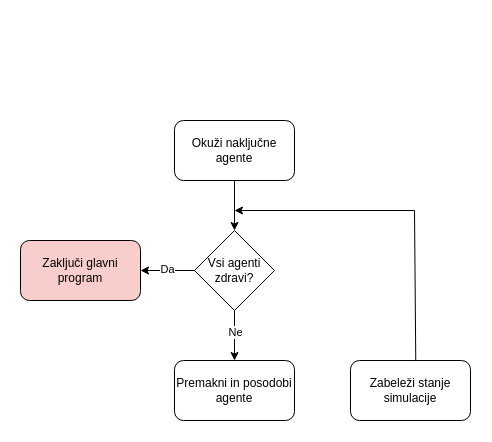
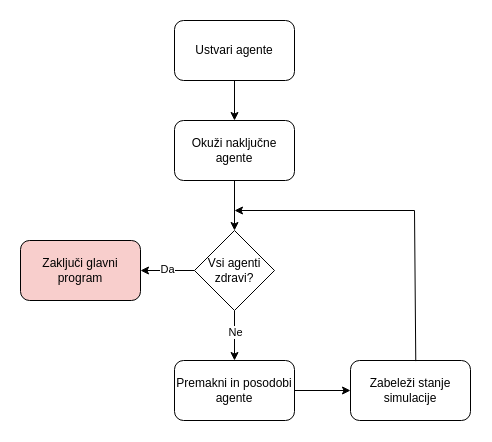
node "Ustvari agente": added
edge "Ustvari agente" -> "Okuži naključne agente": added
edge "Premakni in posodobi agente" -> "Zabeleži stanje simulacije": added
